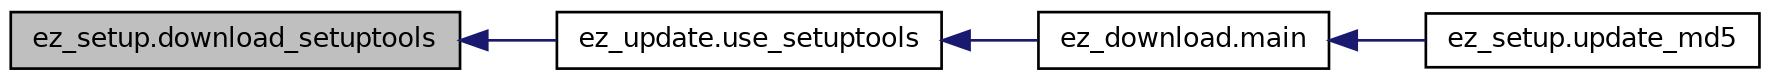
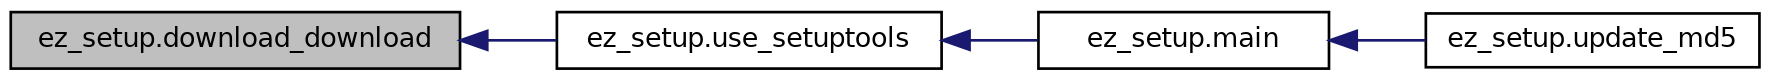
node "ez_setup.download_setuptools": label "ez_setup.download_setuptools" -> "ez_setup.download_download"
node "ez_update.use_setuptools": label "ez_update.use_setuptools" -> "ez_setup.use_setuptools"
node "ez_download.main": label "ez_download.main" -> "ez_setup.main"
